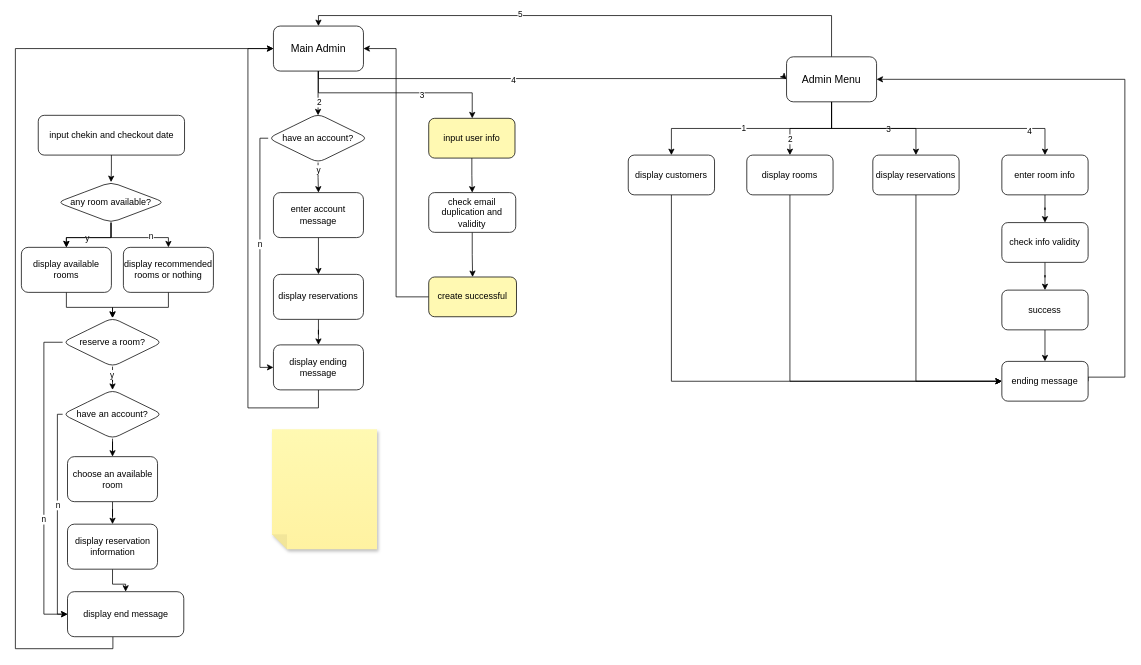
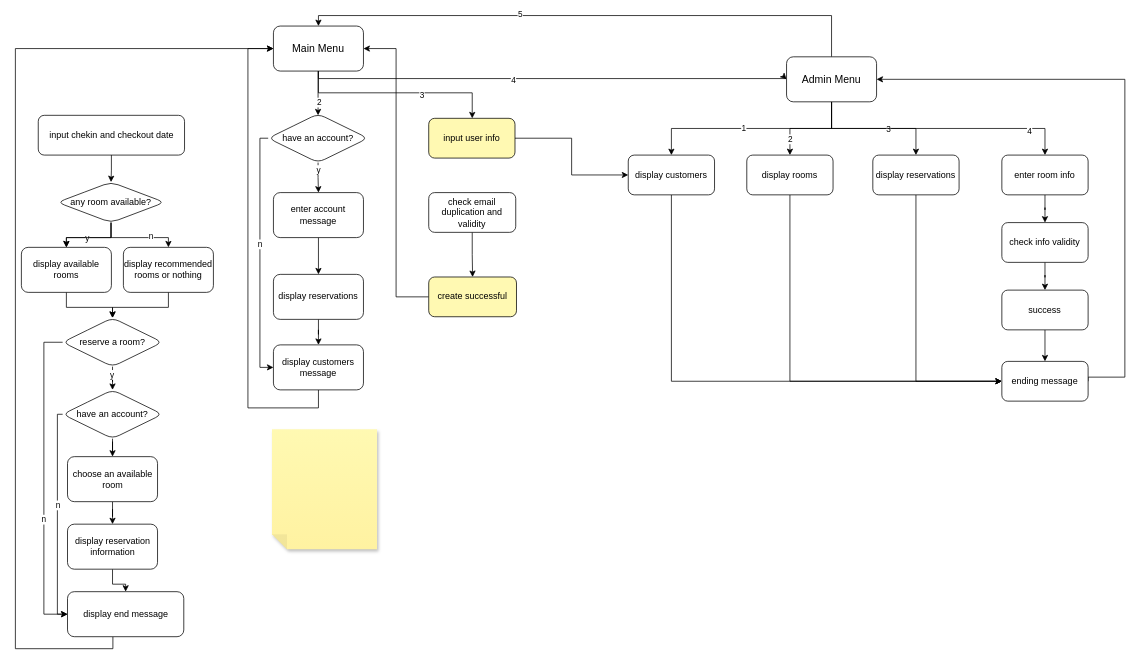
node "Main Admin": label "Main Admin" -> "Main Menu"
edge "input user info" -> "check email duplication and validity": now "input user info" -> "display customers"
node "display ending message": label "display ending message" -> "display customers message"
